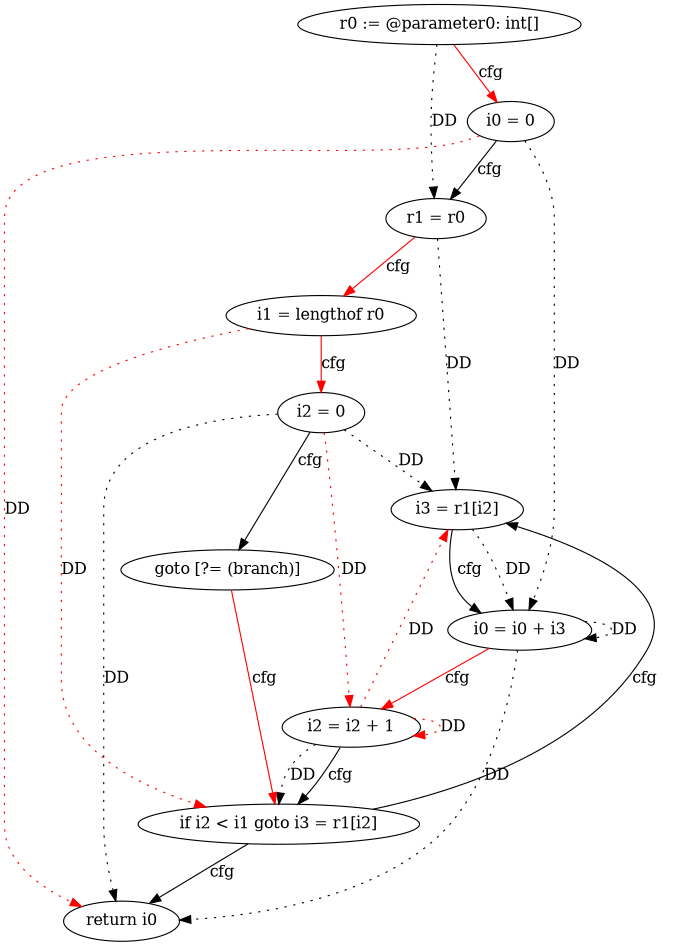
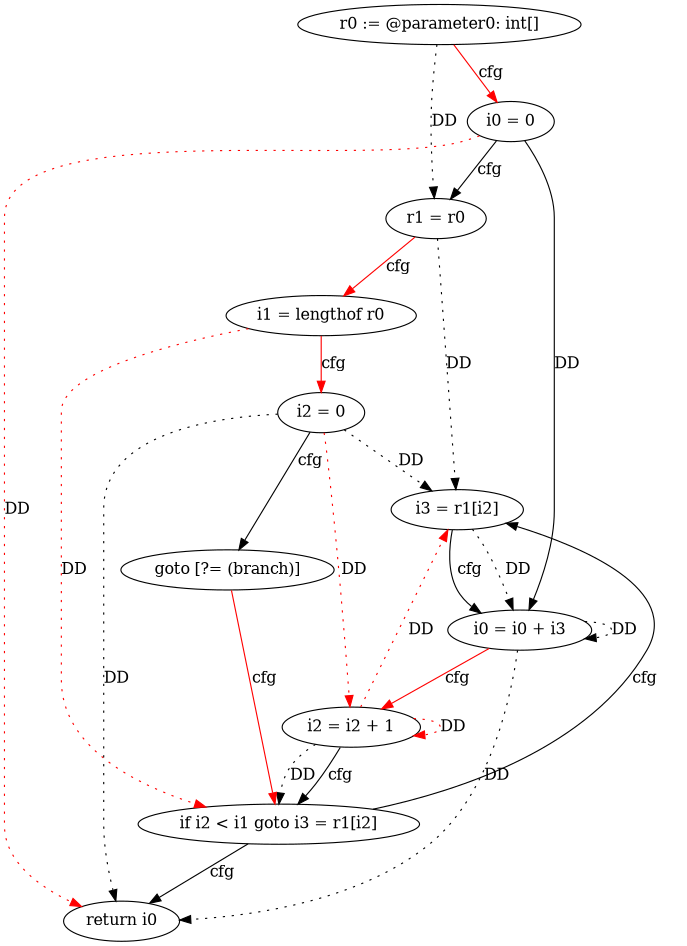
edge "i0 = 0" -> "i0 = i0 + i3": style dotted -> solid
